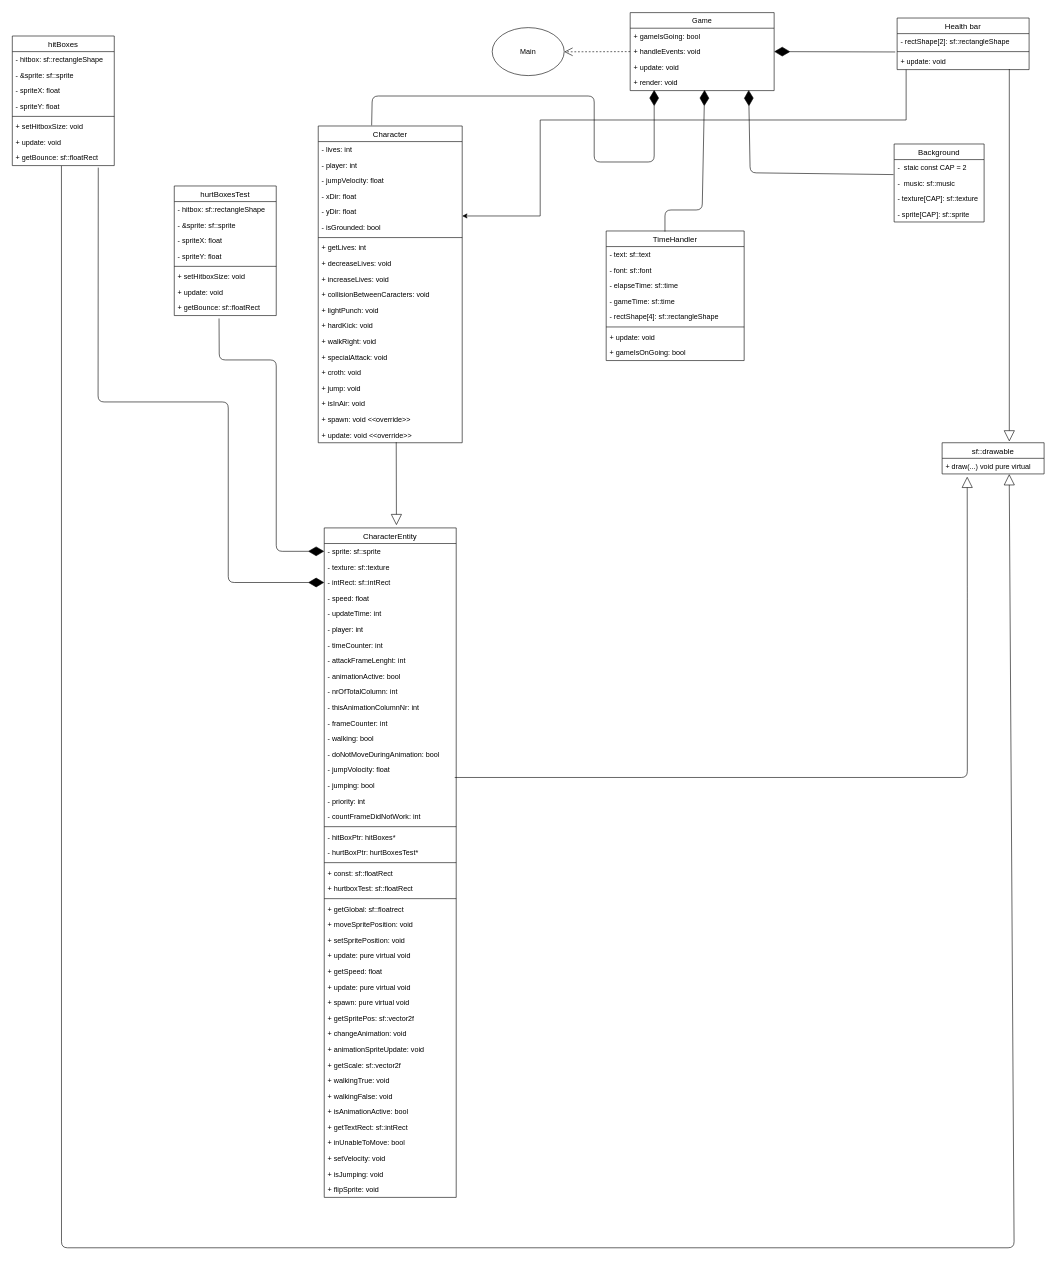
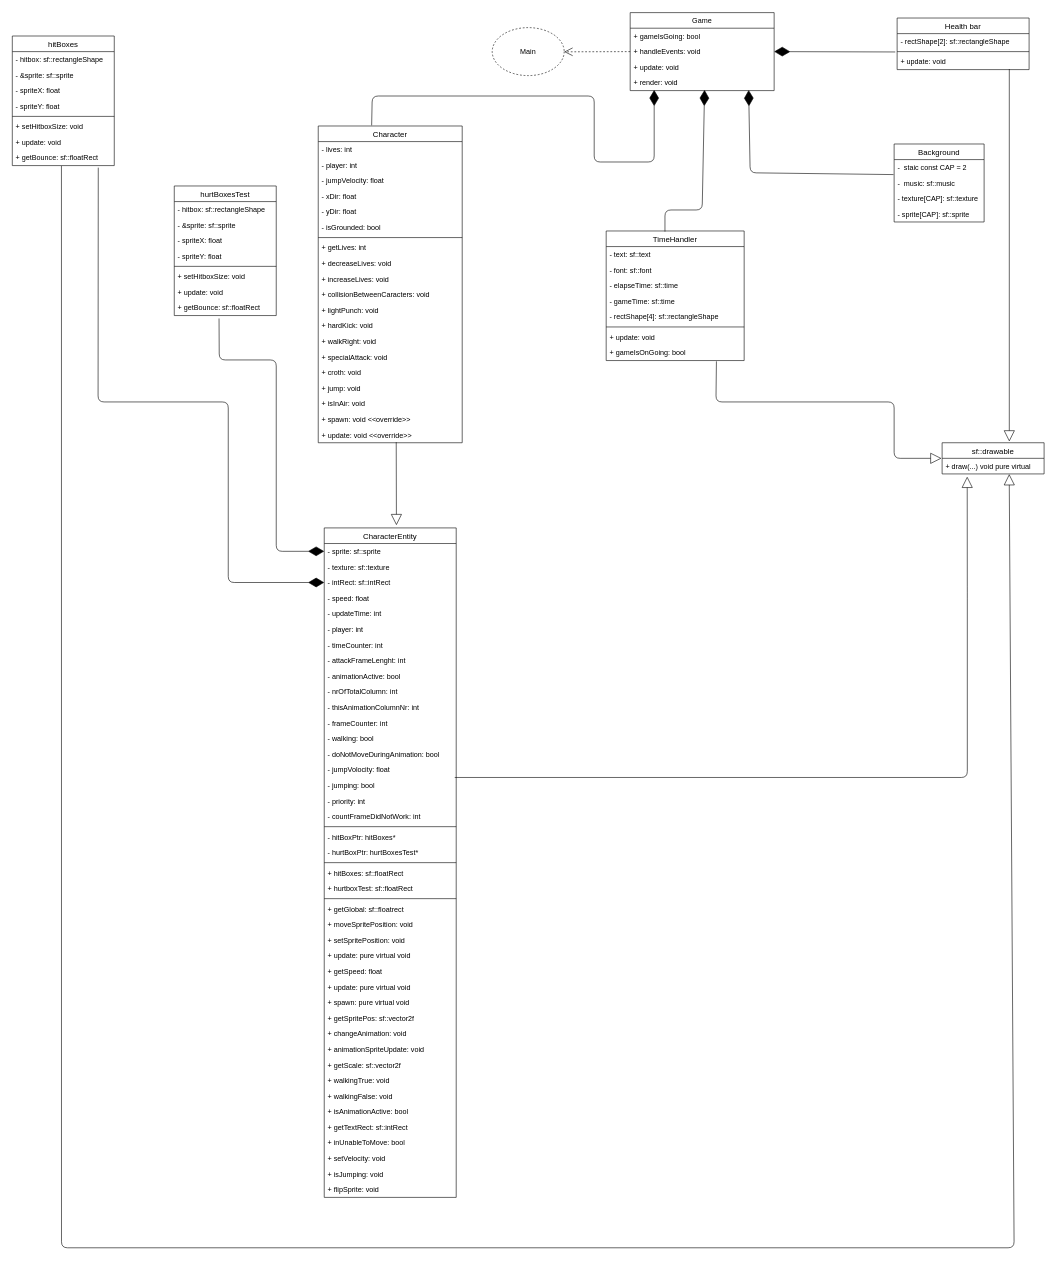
node "Main": style solid -> dashed
edge "Health bar" -> "- yDir: float": removed
edge "+ gameIsOnGoing: bool" -> "+ draw(...) void pure virtual": added
node "+ const: sf::floatRect": label "+ const: sf::floatRect" -> "+ hitBoxes: sf::floatRect"
